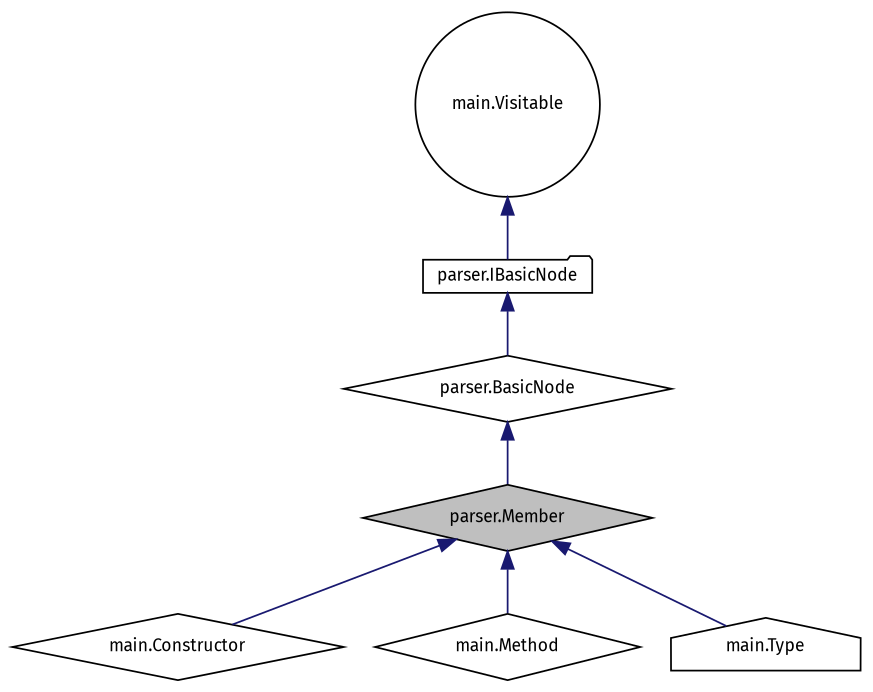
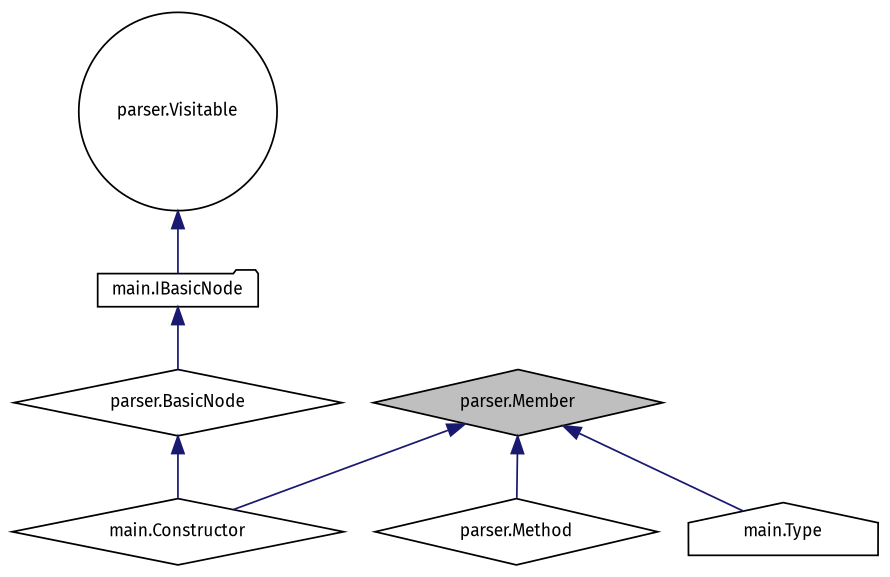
node "main.Visitable": label "main.Visitable" -> "parser.Visitable"
node "parser.IBasicNode": label "parser.IBasicNode" -> "main.IBasicNode"
edge "parser.Member" -> "parser.BasicNode": now "main.Constructor" -> "parser.BasicNode"
node "main.Method": label "main.Method" -> "parser.Method"
